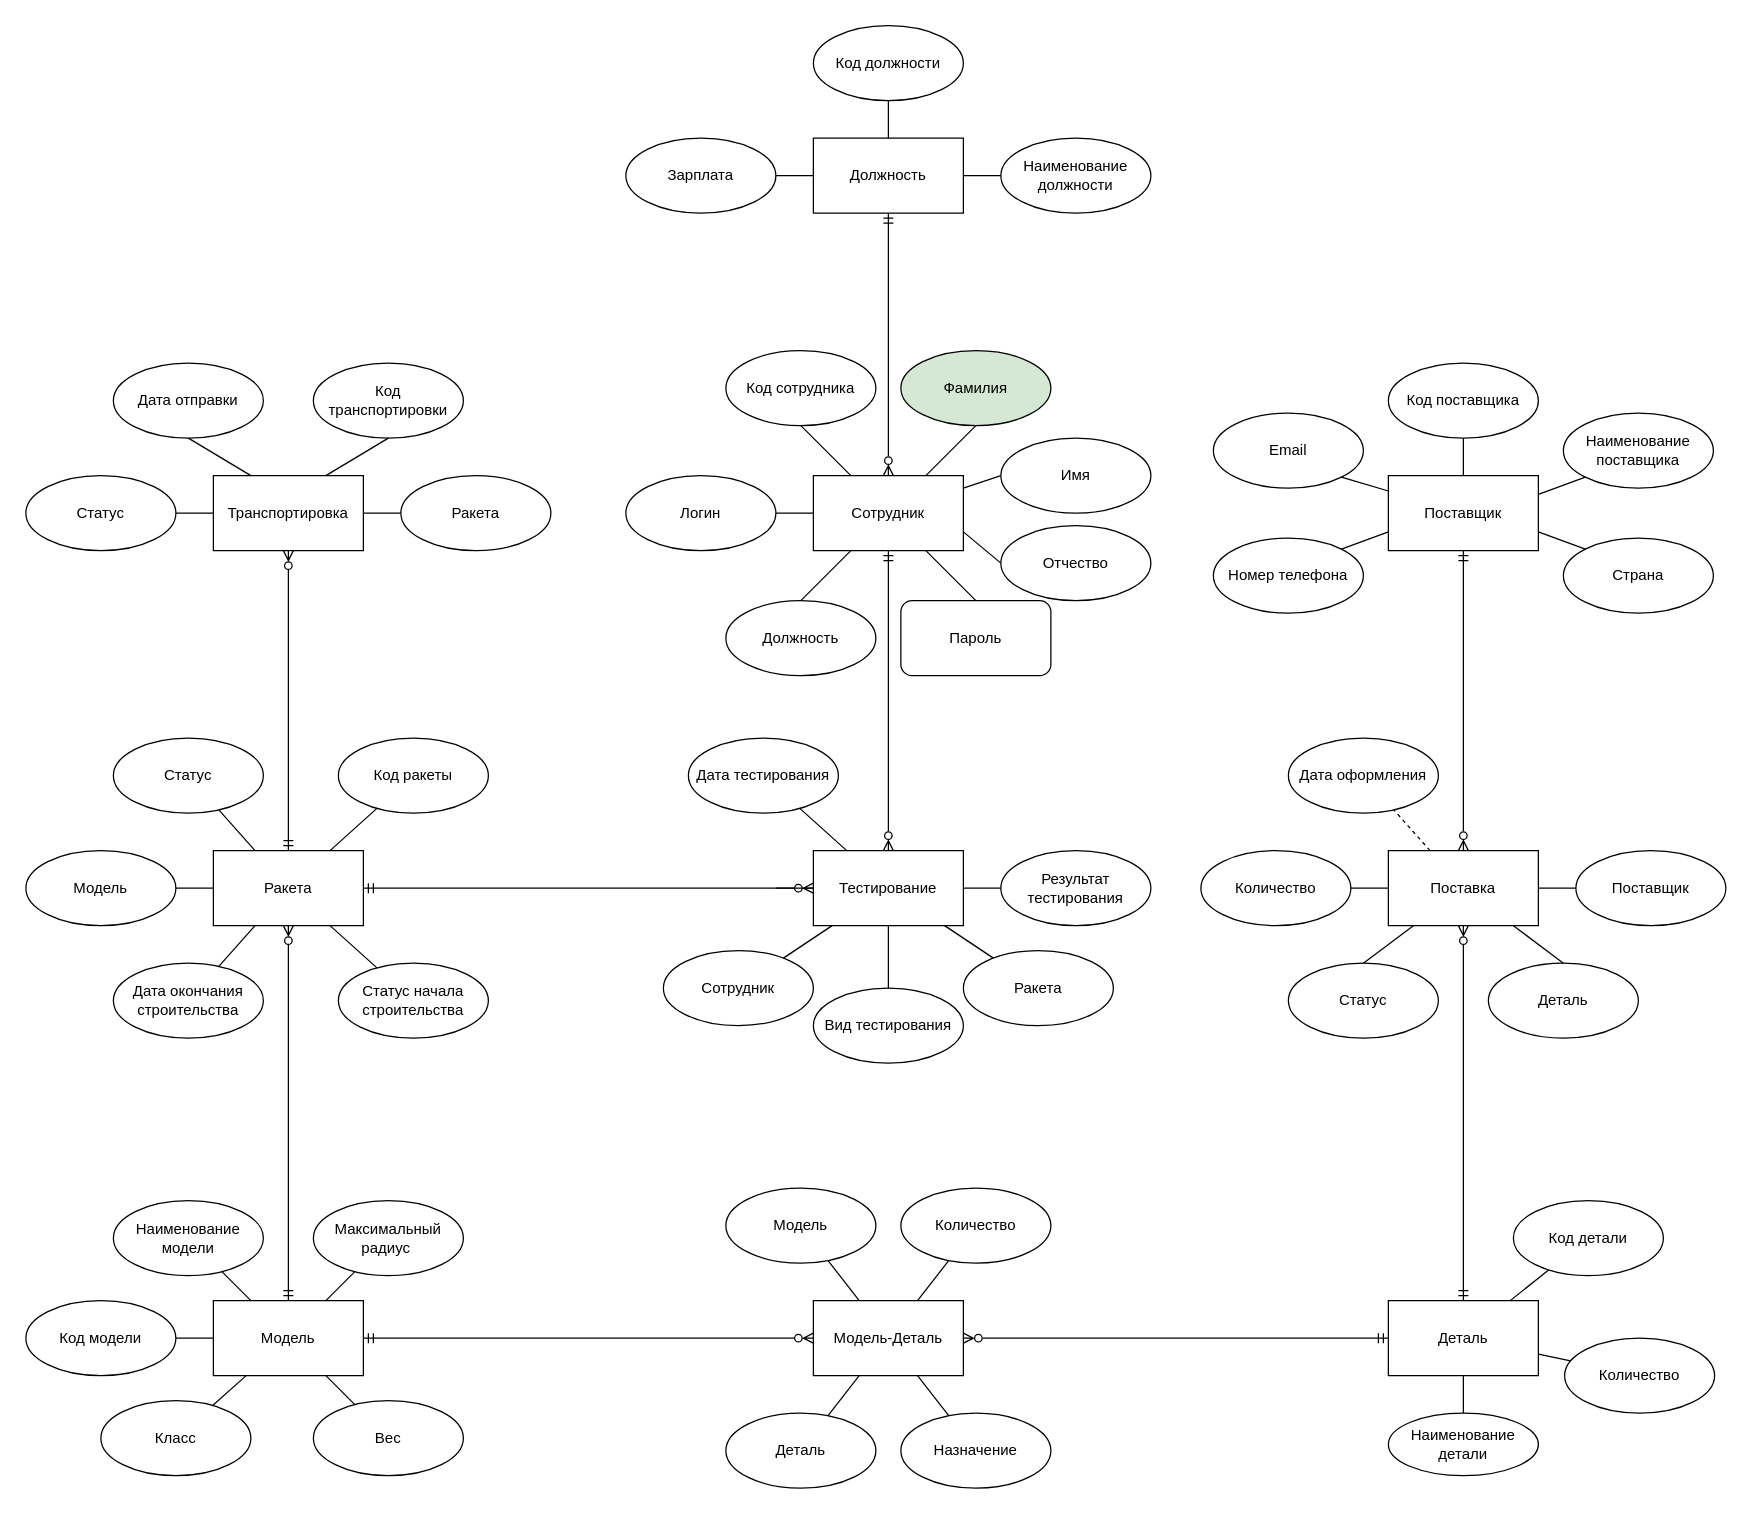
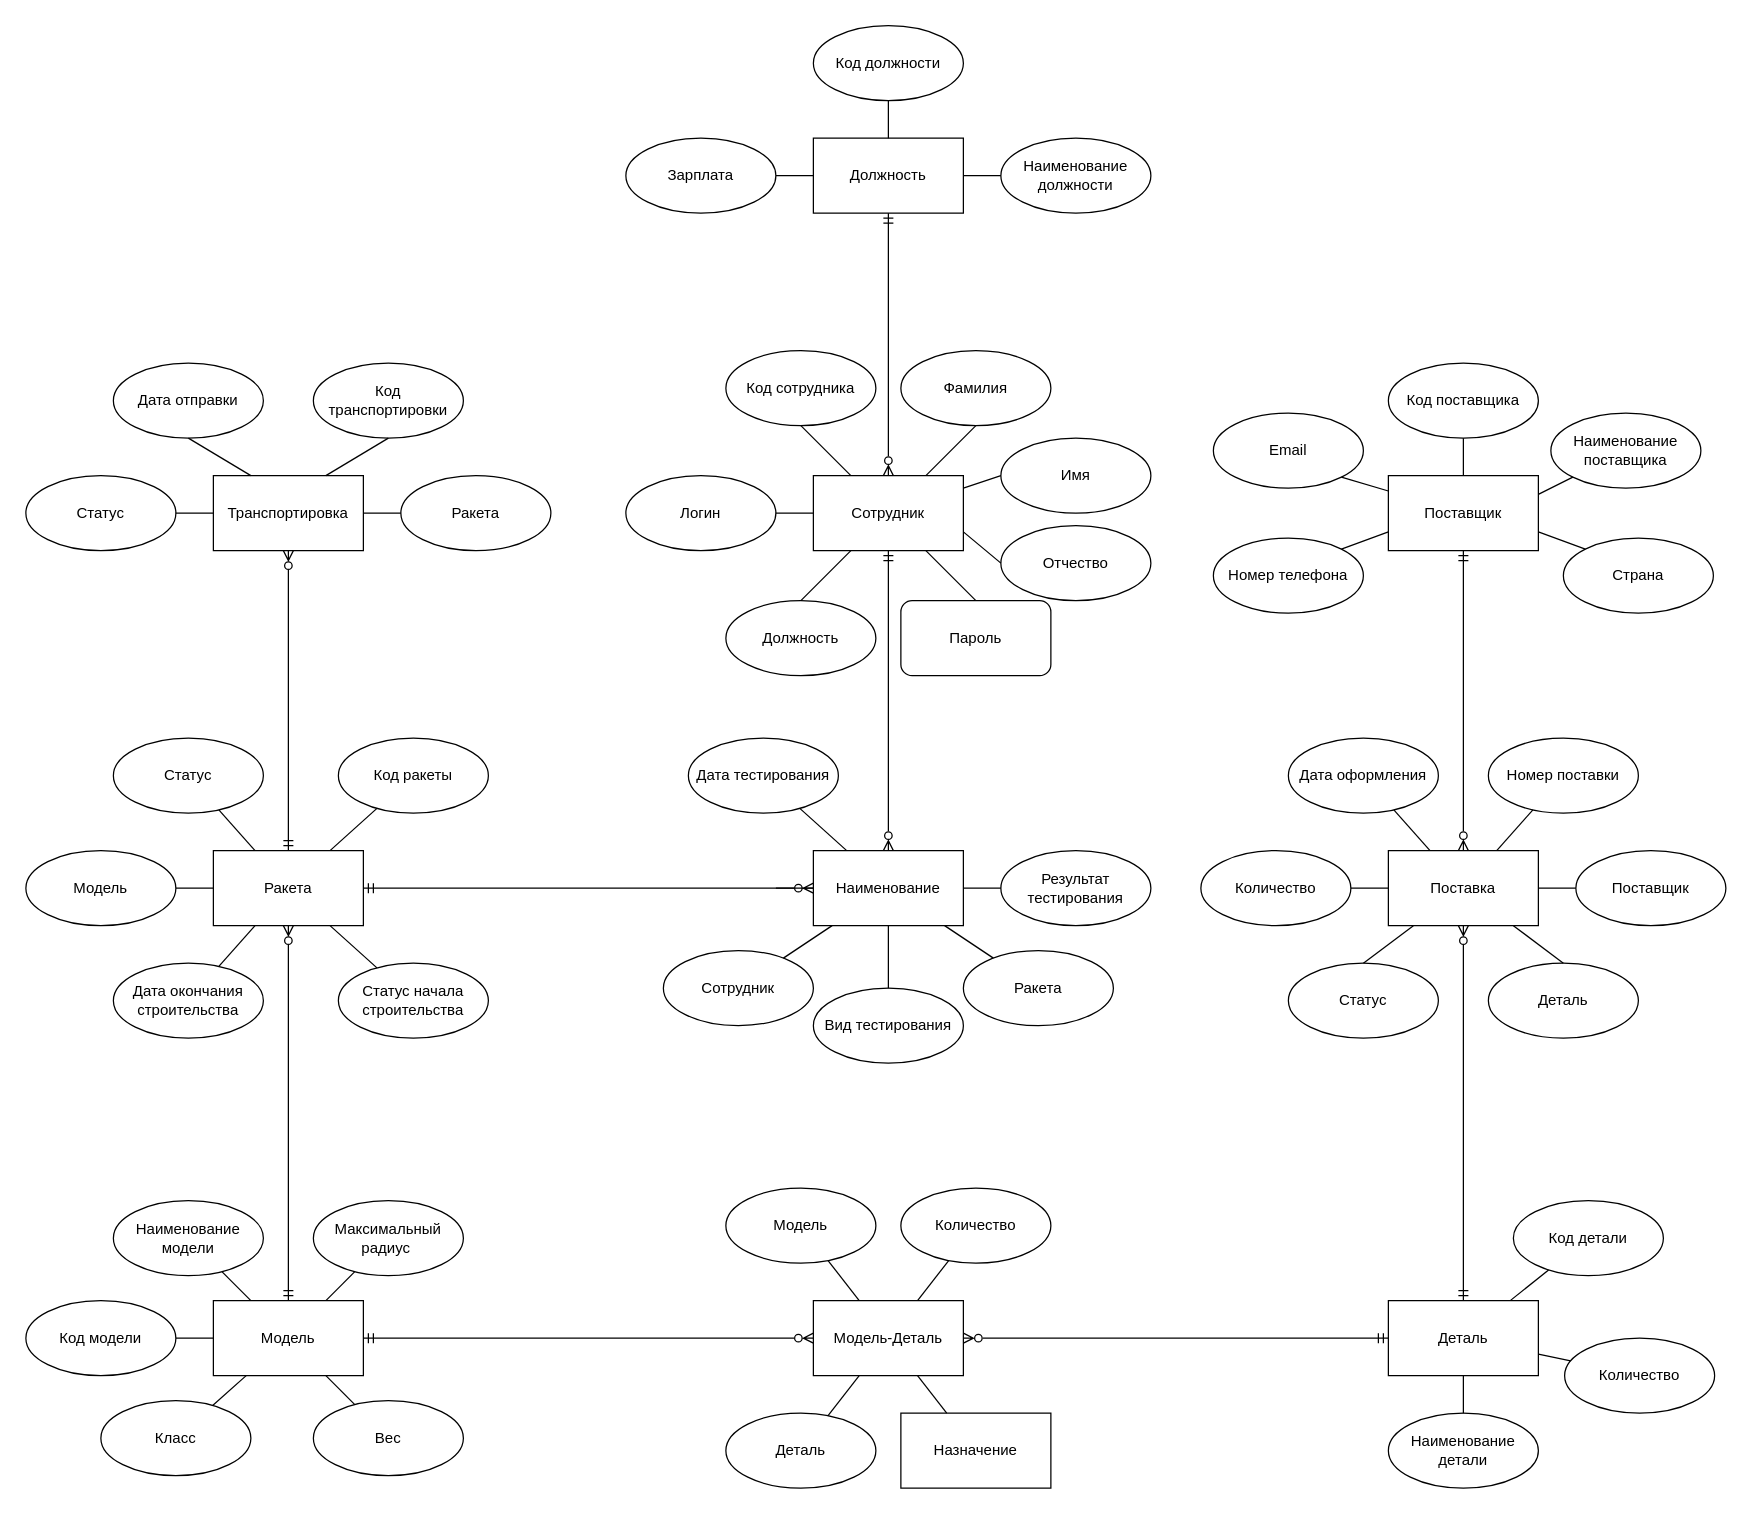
node "Фамилия": fillcolor #d5e8d4 -> #ffffff
node "Наименование поставщика": moved (1638, 451) -> (1626, 451)
node "Номер поставки": added
edge "Дата оформления" -- "Поставка": style dashed -> solid
edge "Номер поставки" -- "Поставка": added
node "Тестирование": label "Тестирование" -> "Наименование"
node "Наименование детали": size 150x63 -> 150x75
node "Назначение": shape ellipse -> rectangle
